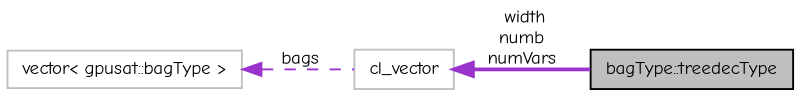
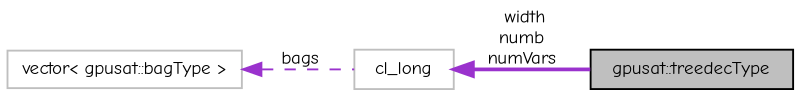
node "cl_vector": label "cl_vector" -> "cl_long"
node "bagType::treedecType": label "bagType::treedecType" -> "gpusat::treedecType"
